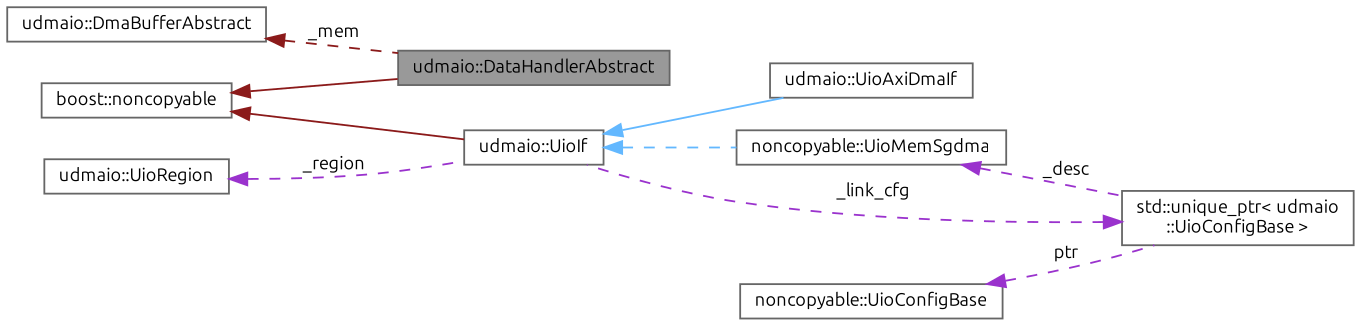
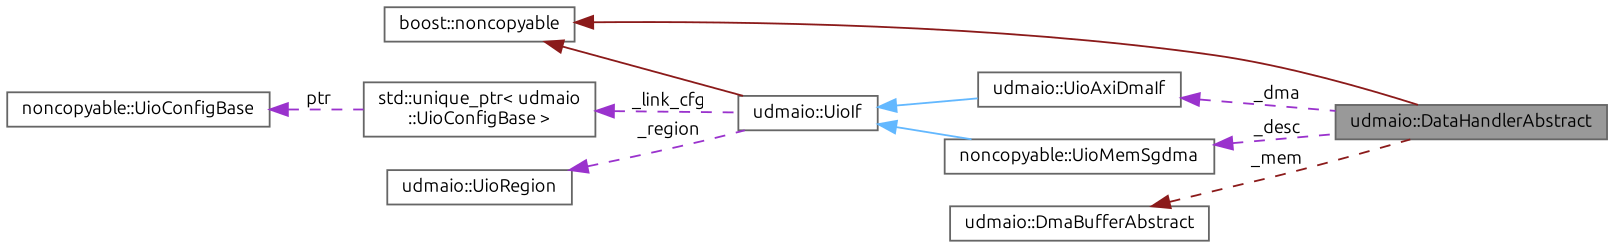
edge "udmaio::DataHandlerAbstract" -> "udmaio::UioAxiDmaIf": added, label "_dma"
edge "noncopyable::UioMemSgdma" -> "udmaio::UioIf": style dashed -> solid
edge "std::unique_ptr< udmaio ::UioConfigBase >" -> "noncopyable::UioMemSgdma": now "udmaio::DataHandlerAbstract" -> "noncopyable::UioMemSgdma"
